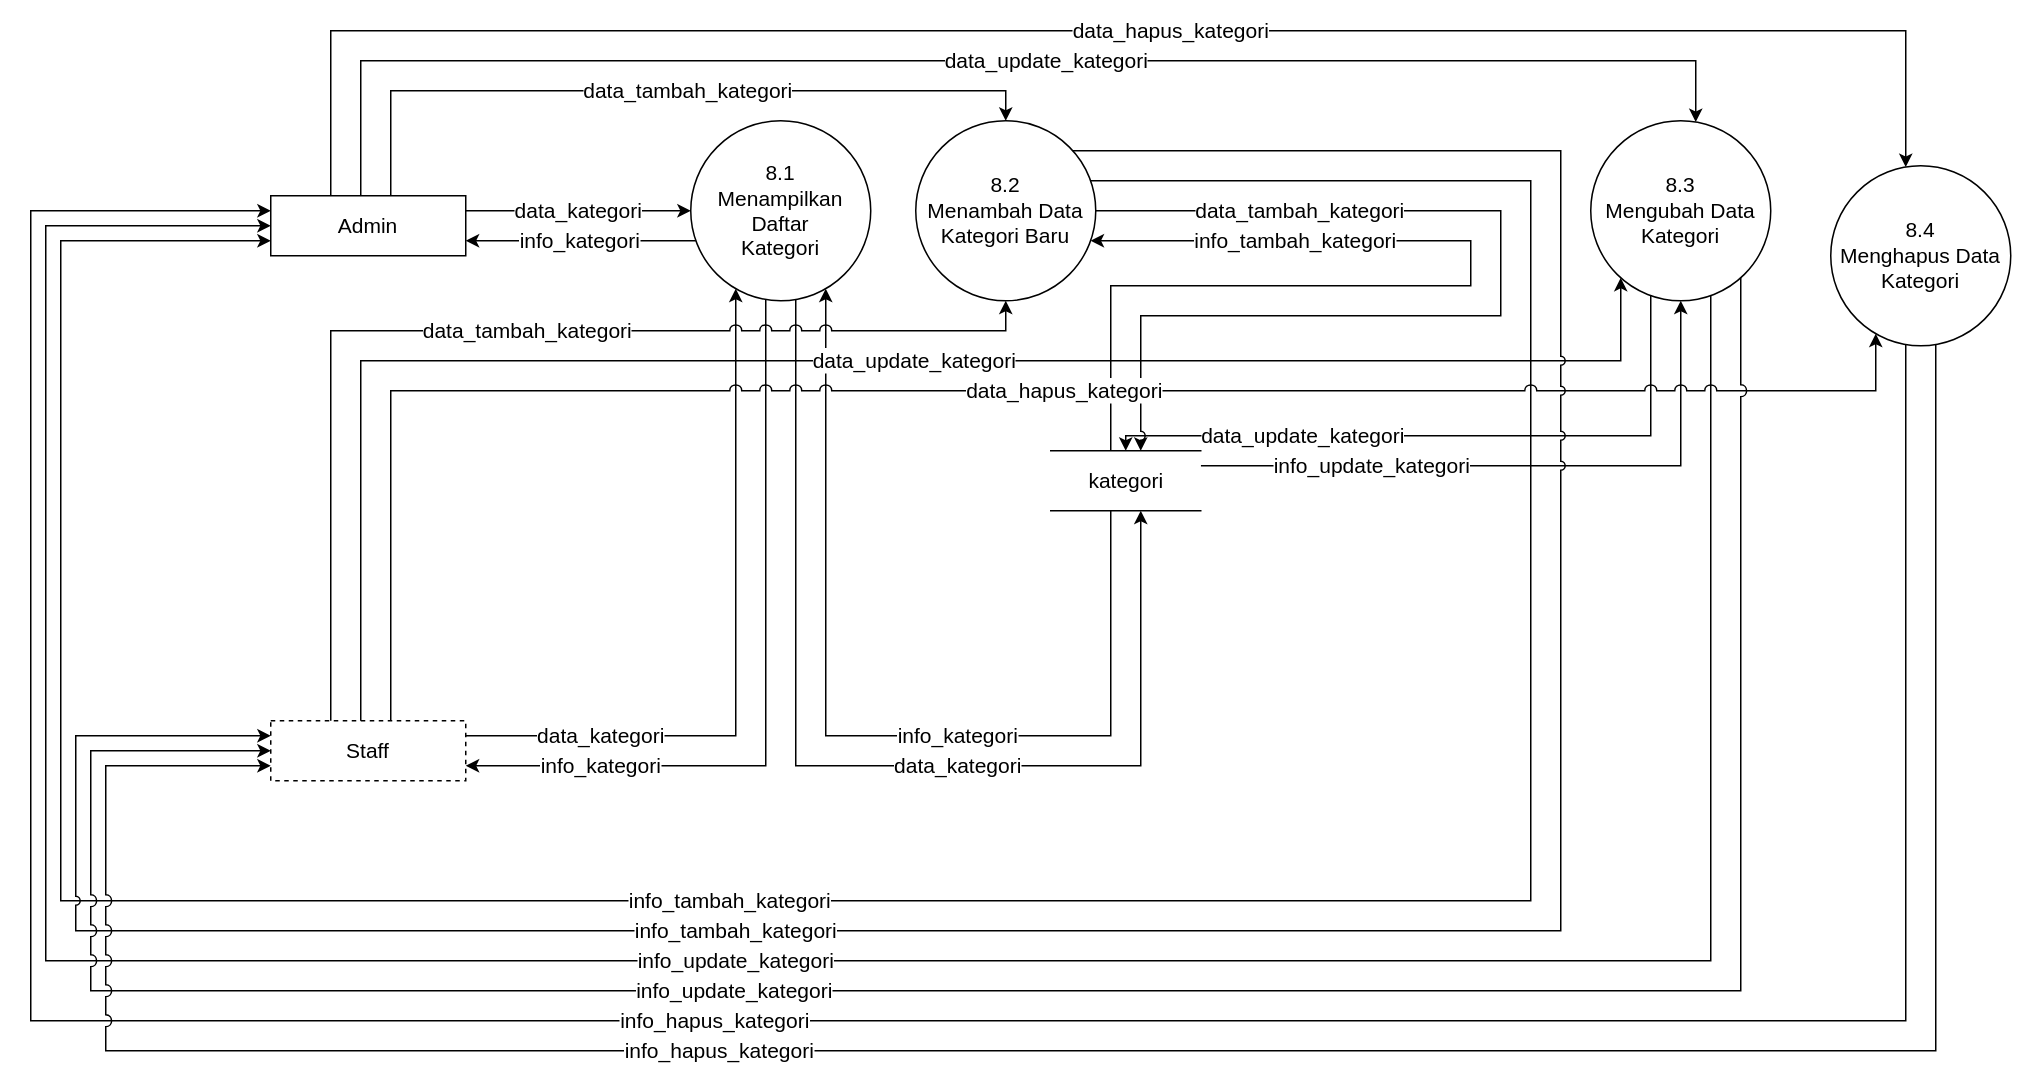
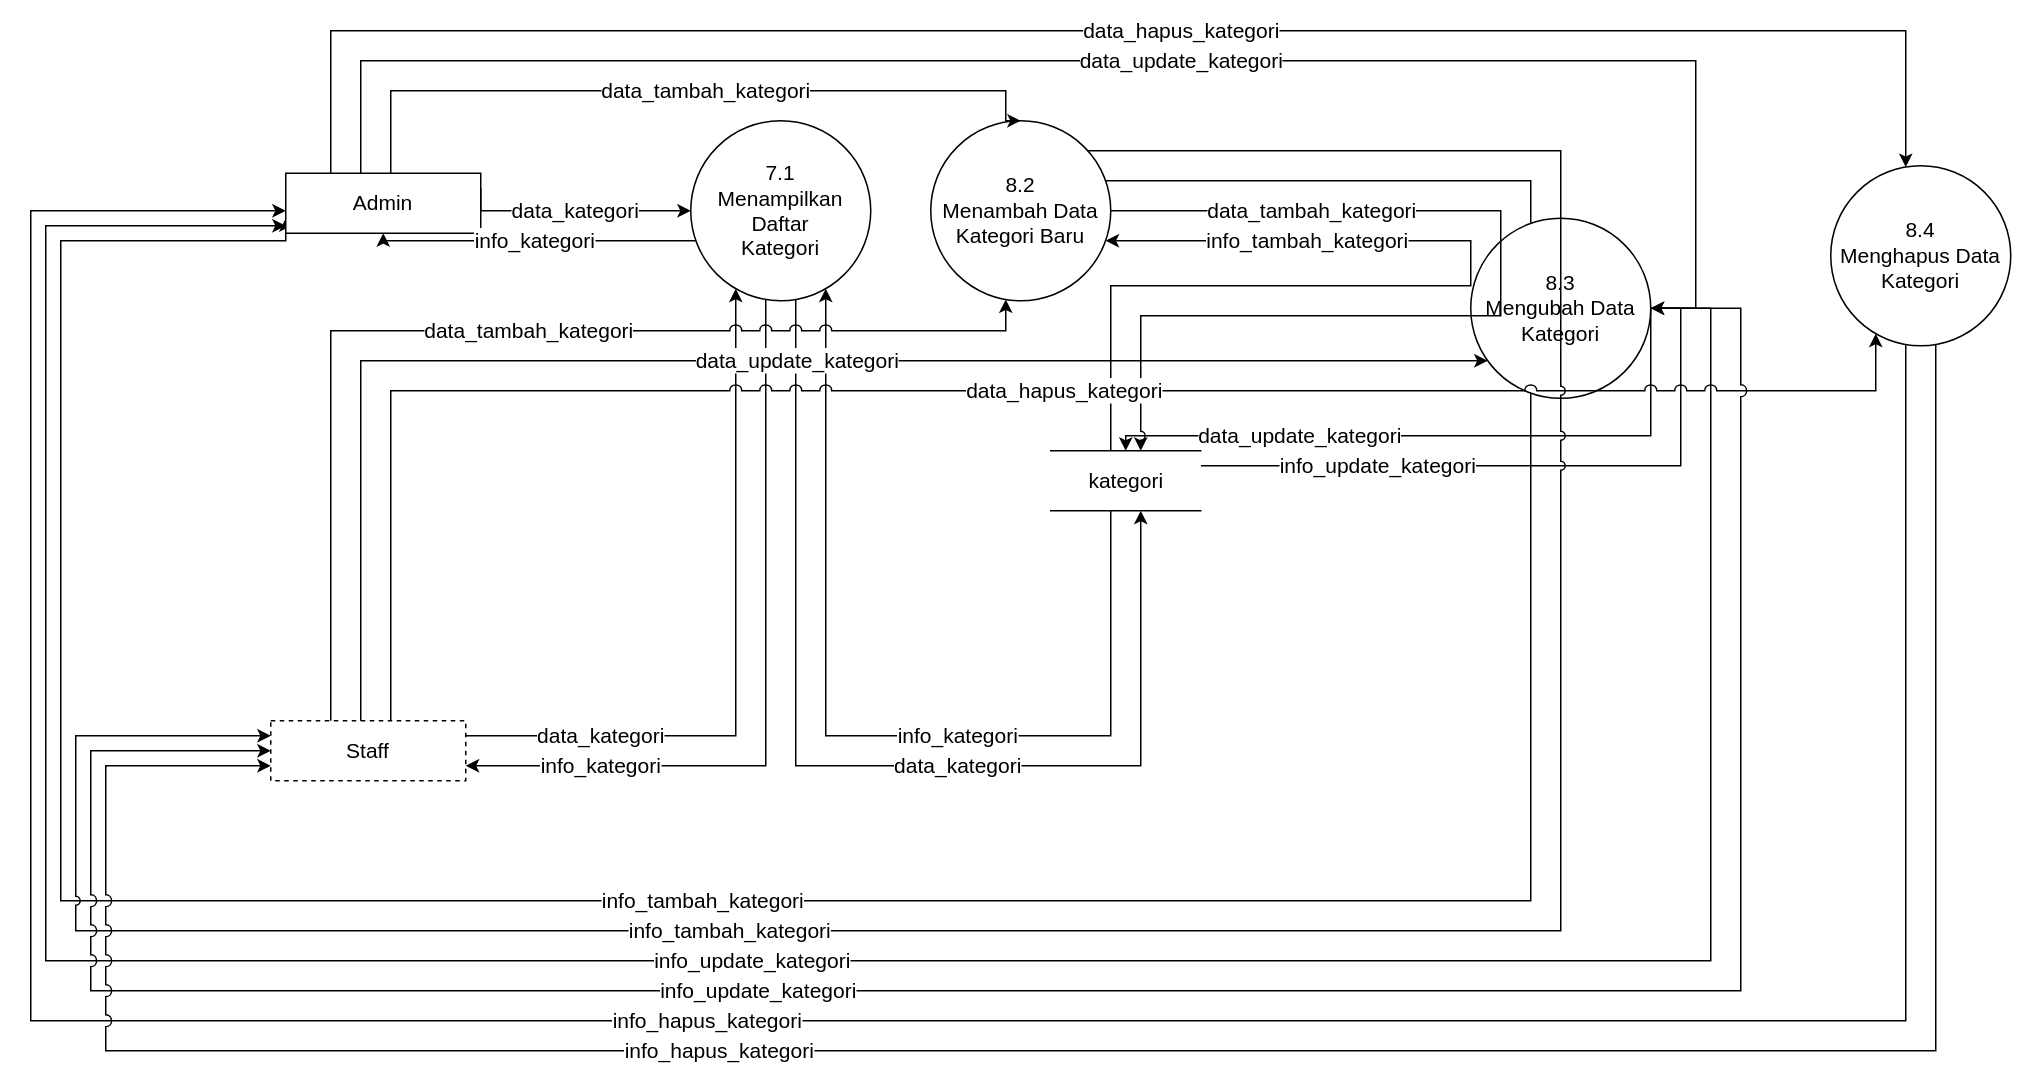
node "8.1Menampilkan DaftarKategori": label "8.1Menampilkan DaftarKategori" -> "7.1Menampilkan DaftarKategori"
node "8.2Menambah Data Kategori Baru": moved (1006, 211) -> (1021, 211)
node "8.3Mengubah Data Kategori": moved (1681, 211) -> (1561, 308)
node "Admin": moved (368, 226) -> (383, 203)
